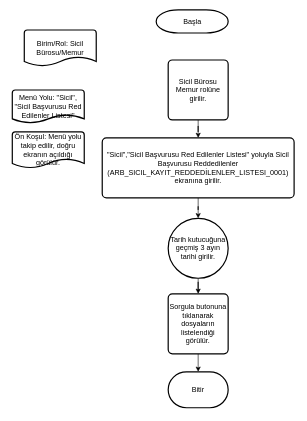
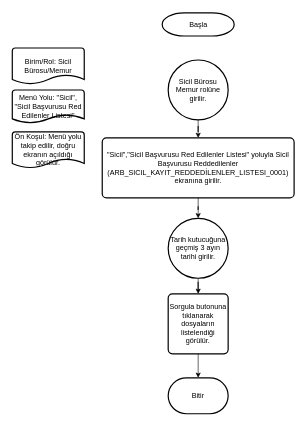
node "Başla": moved (192, 21) -> (198, 24)
node "Birim/Rol: Sicil Bürosu/Memur": moved (60, 48) -> (48, 66)
node "Sicil Bürosu Memur rolüne girilir.": shape rounded rectangle -> ellipse
node "Bitir": moved (198, 390) -> (198, 396)
